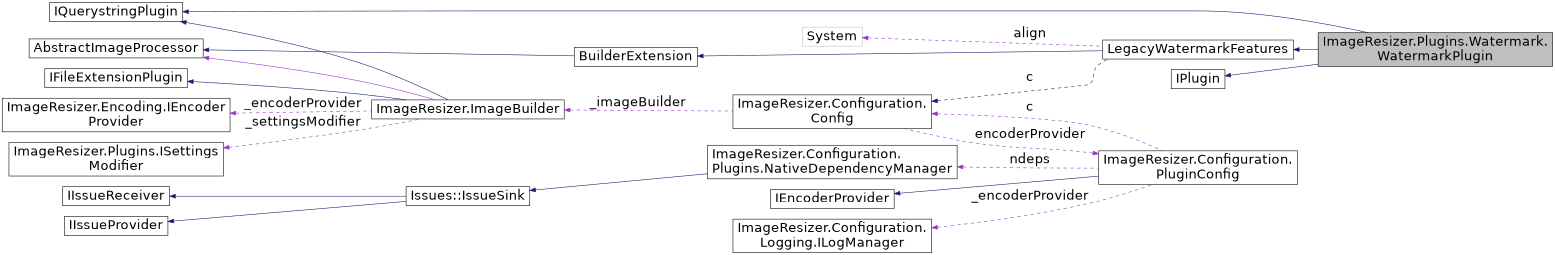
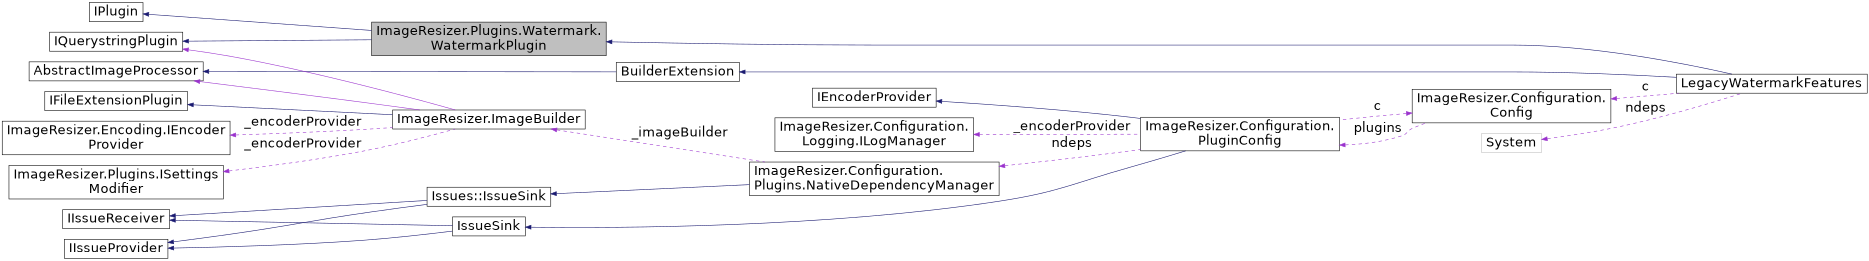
edge "LegacyWatermarkFeatures" -> "System": label " align" -> " ndeps"
edge "ImageResizer.ImageBuilder" -> "IQuerystringPlugin": color midnightblue -> darkorchid3
edge "ImageResizer.Plugins.Watermark. WatermarkPlugin" -> "LegacyWatermarkFeatures": reversed
edge "LegacyWatermarkFeatures" -> "ImageResizer.Configuration. Config": color midnightblue -> darkorchid3
edge "ImageResizer.Configuration. Config" -> "ImageResizer.ImageBuilder": now "ImageResizer.Configuration. Plugins.NativeDependencyManager" -> "ImageResizer.ImageBuilder"
edge "ImageResizer.ImageBuilder" -> "ImageResizer.Plugins.ISettings Modifier": label " _settingsModifier" -> " _encoderProvider"
edge "ImageResizer.Configuration. Config" -> "ImageResizer.Configuration. PluginConfig": label " encoderProvider" -> " plugins"
node "IssueSink": added
